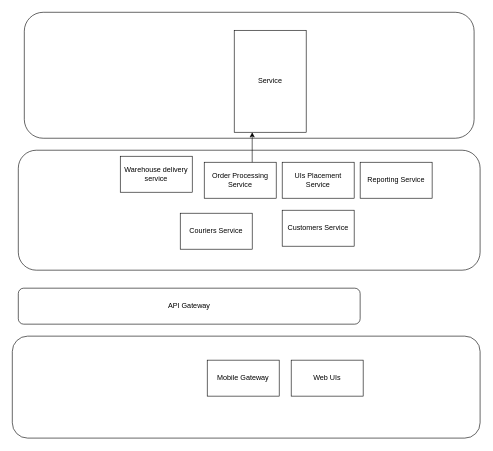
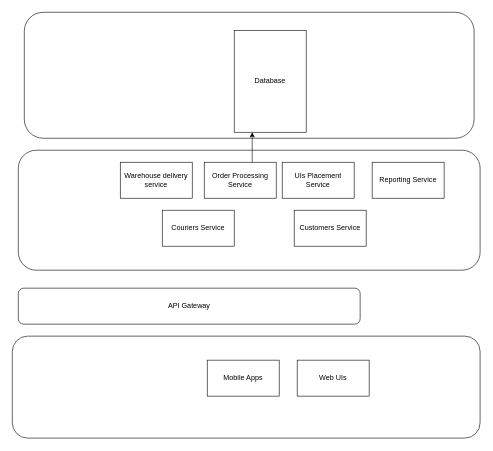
node "Service": label "Service" -> "Database"
node "Warehouse delivery service": moved (156, 174) -> (156, 180)
node "Reporting Service": moved (396, 180) -> (408, 180)
node "Customers Service": moved (318, 228) -> (330, 228)
node "Couriers Service": moved (216, 231) -> (198, 228)
node "Mobile Gateway": label "Mobile Gateway" -> "Mobile Apps"
node "Web UIs": moved (327, 378) -> (333, 378)
